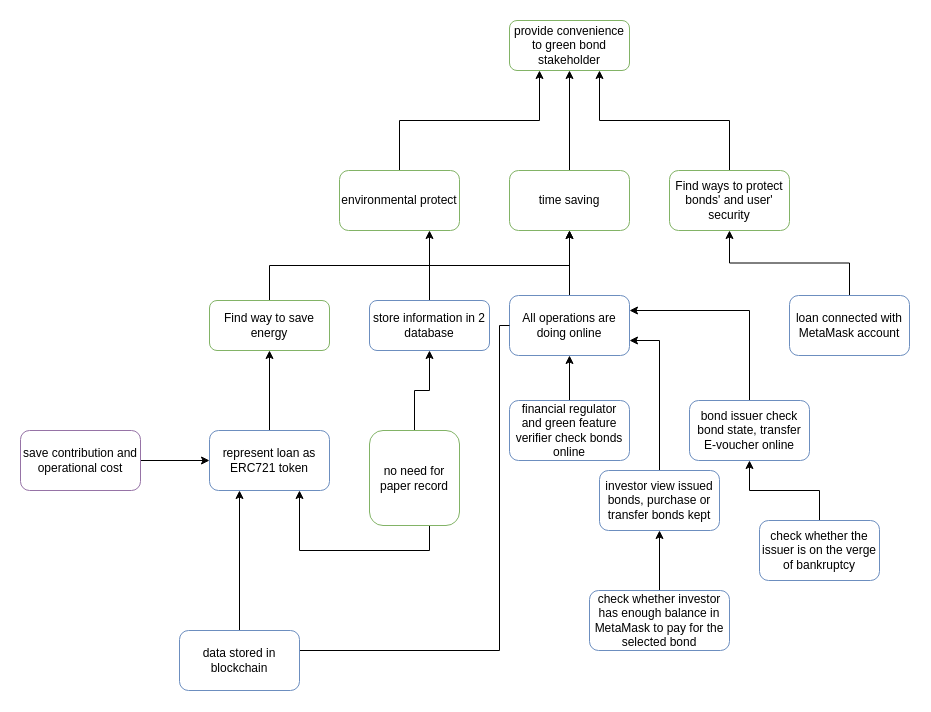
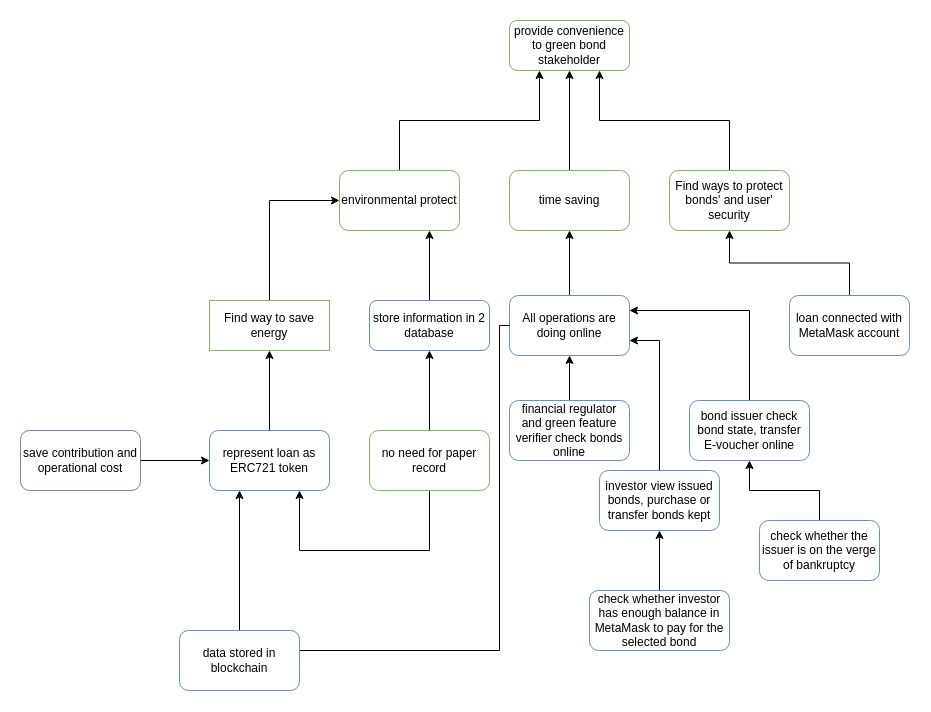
edge "Find way to save energy" -> "time saving": now "Find way to save energy" -> "environmental protect"
node "Find way to save energy": shape rounded rectangle -> rectangle
node "no need for paper record": size 90x95 -> 120x60
